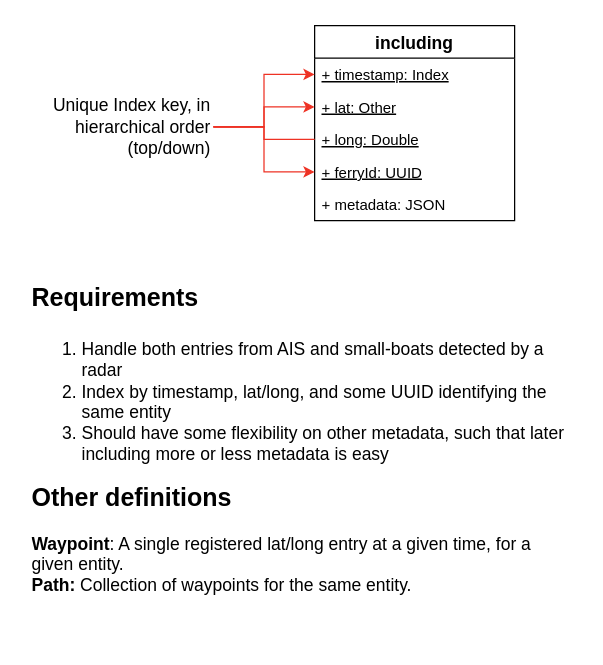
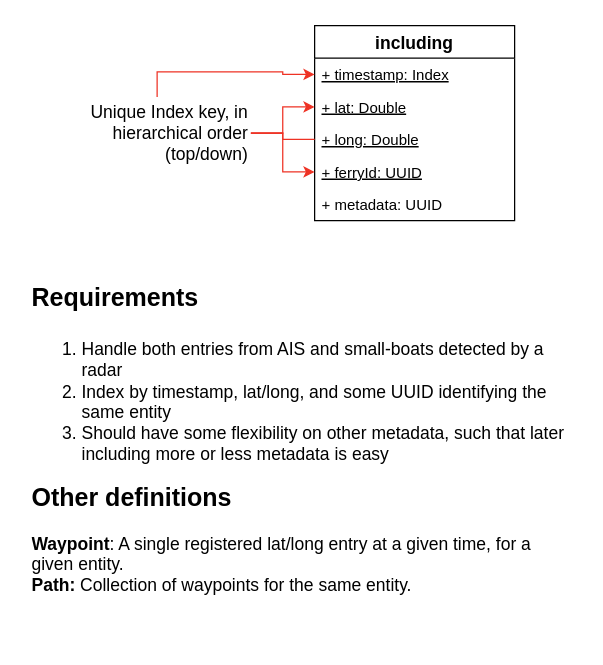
node "+ lat: Other": label "+ lat: Other" -> "+ lat: Double"
node "Unique Index key, in hierarchical order (top/down)": moved (119, 127) -> (157, 133)
node "+ metadata: JSON": label "+ metadata: JSON" -> "+ metadata: UUID"
